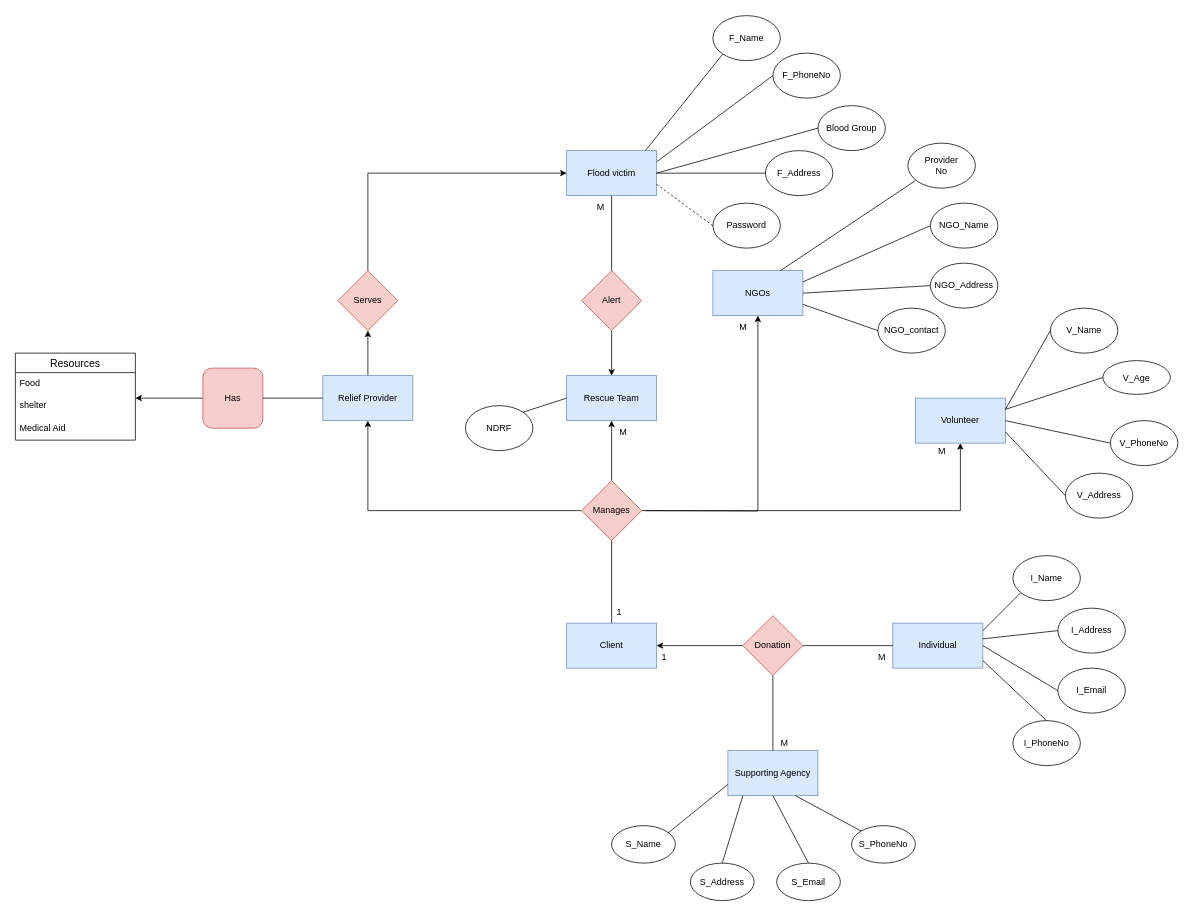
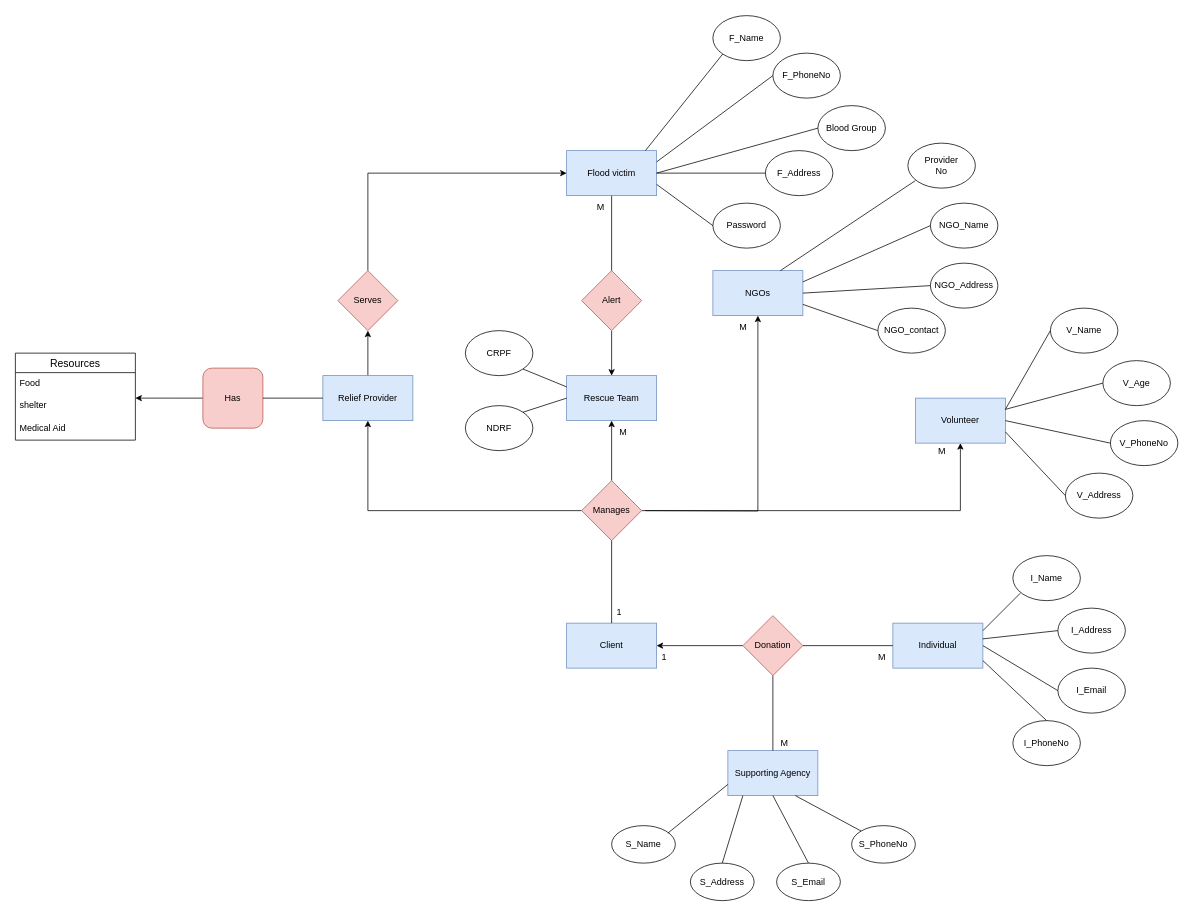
edge "Flood victim" -- "Password": style dashed -> solid
node "CRPF": added
node "V_Age": size 68x34 -> 68x45
edge "CRPF" -- "Rescue Team": added
